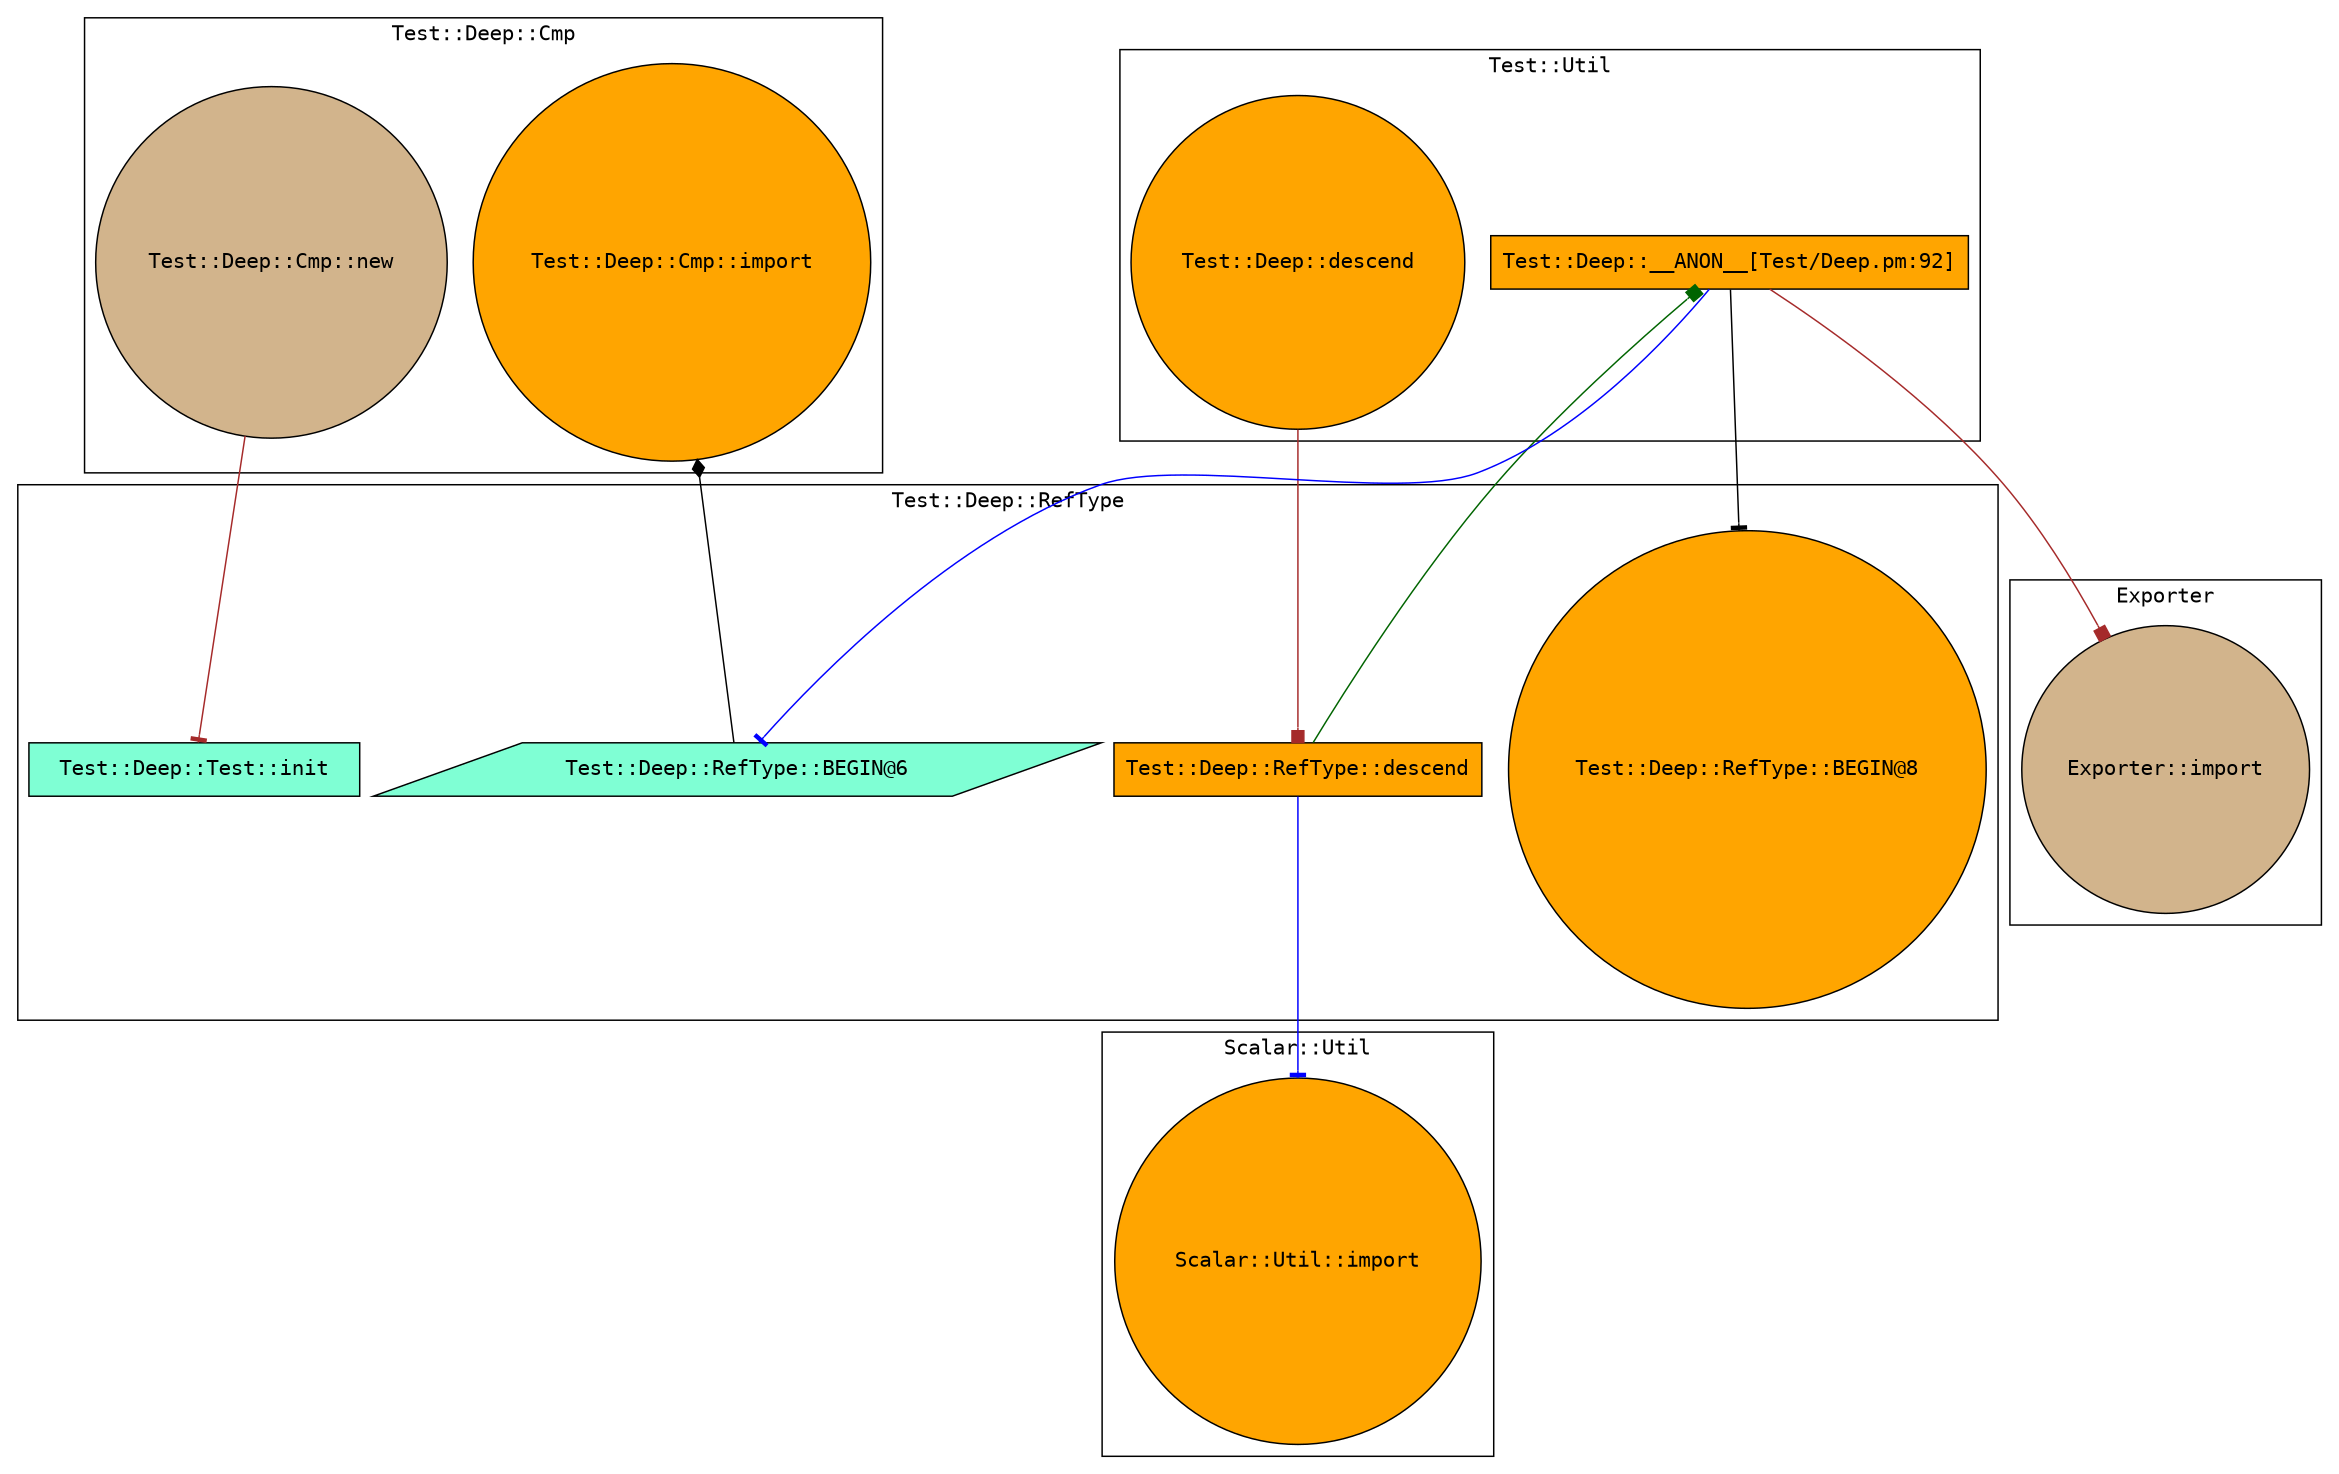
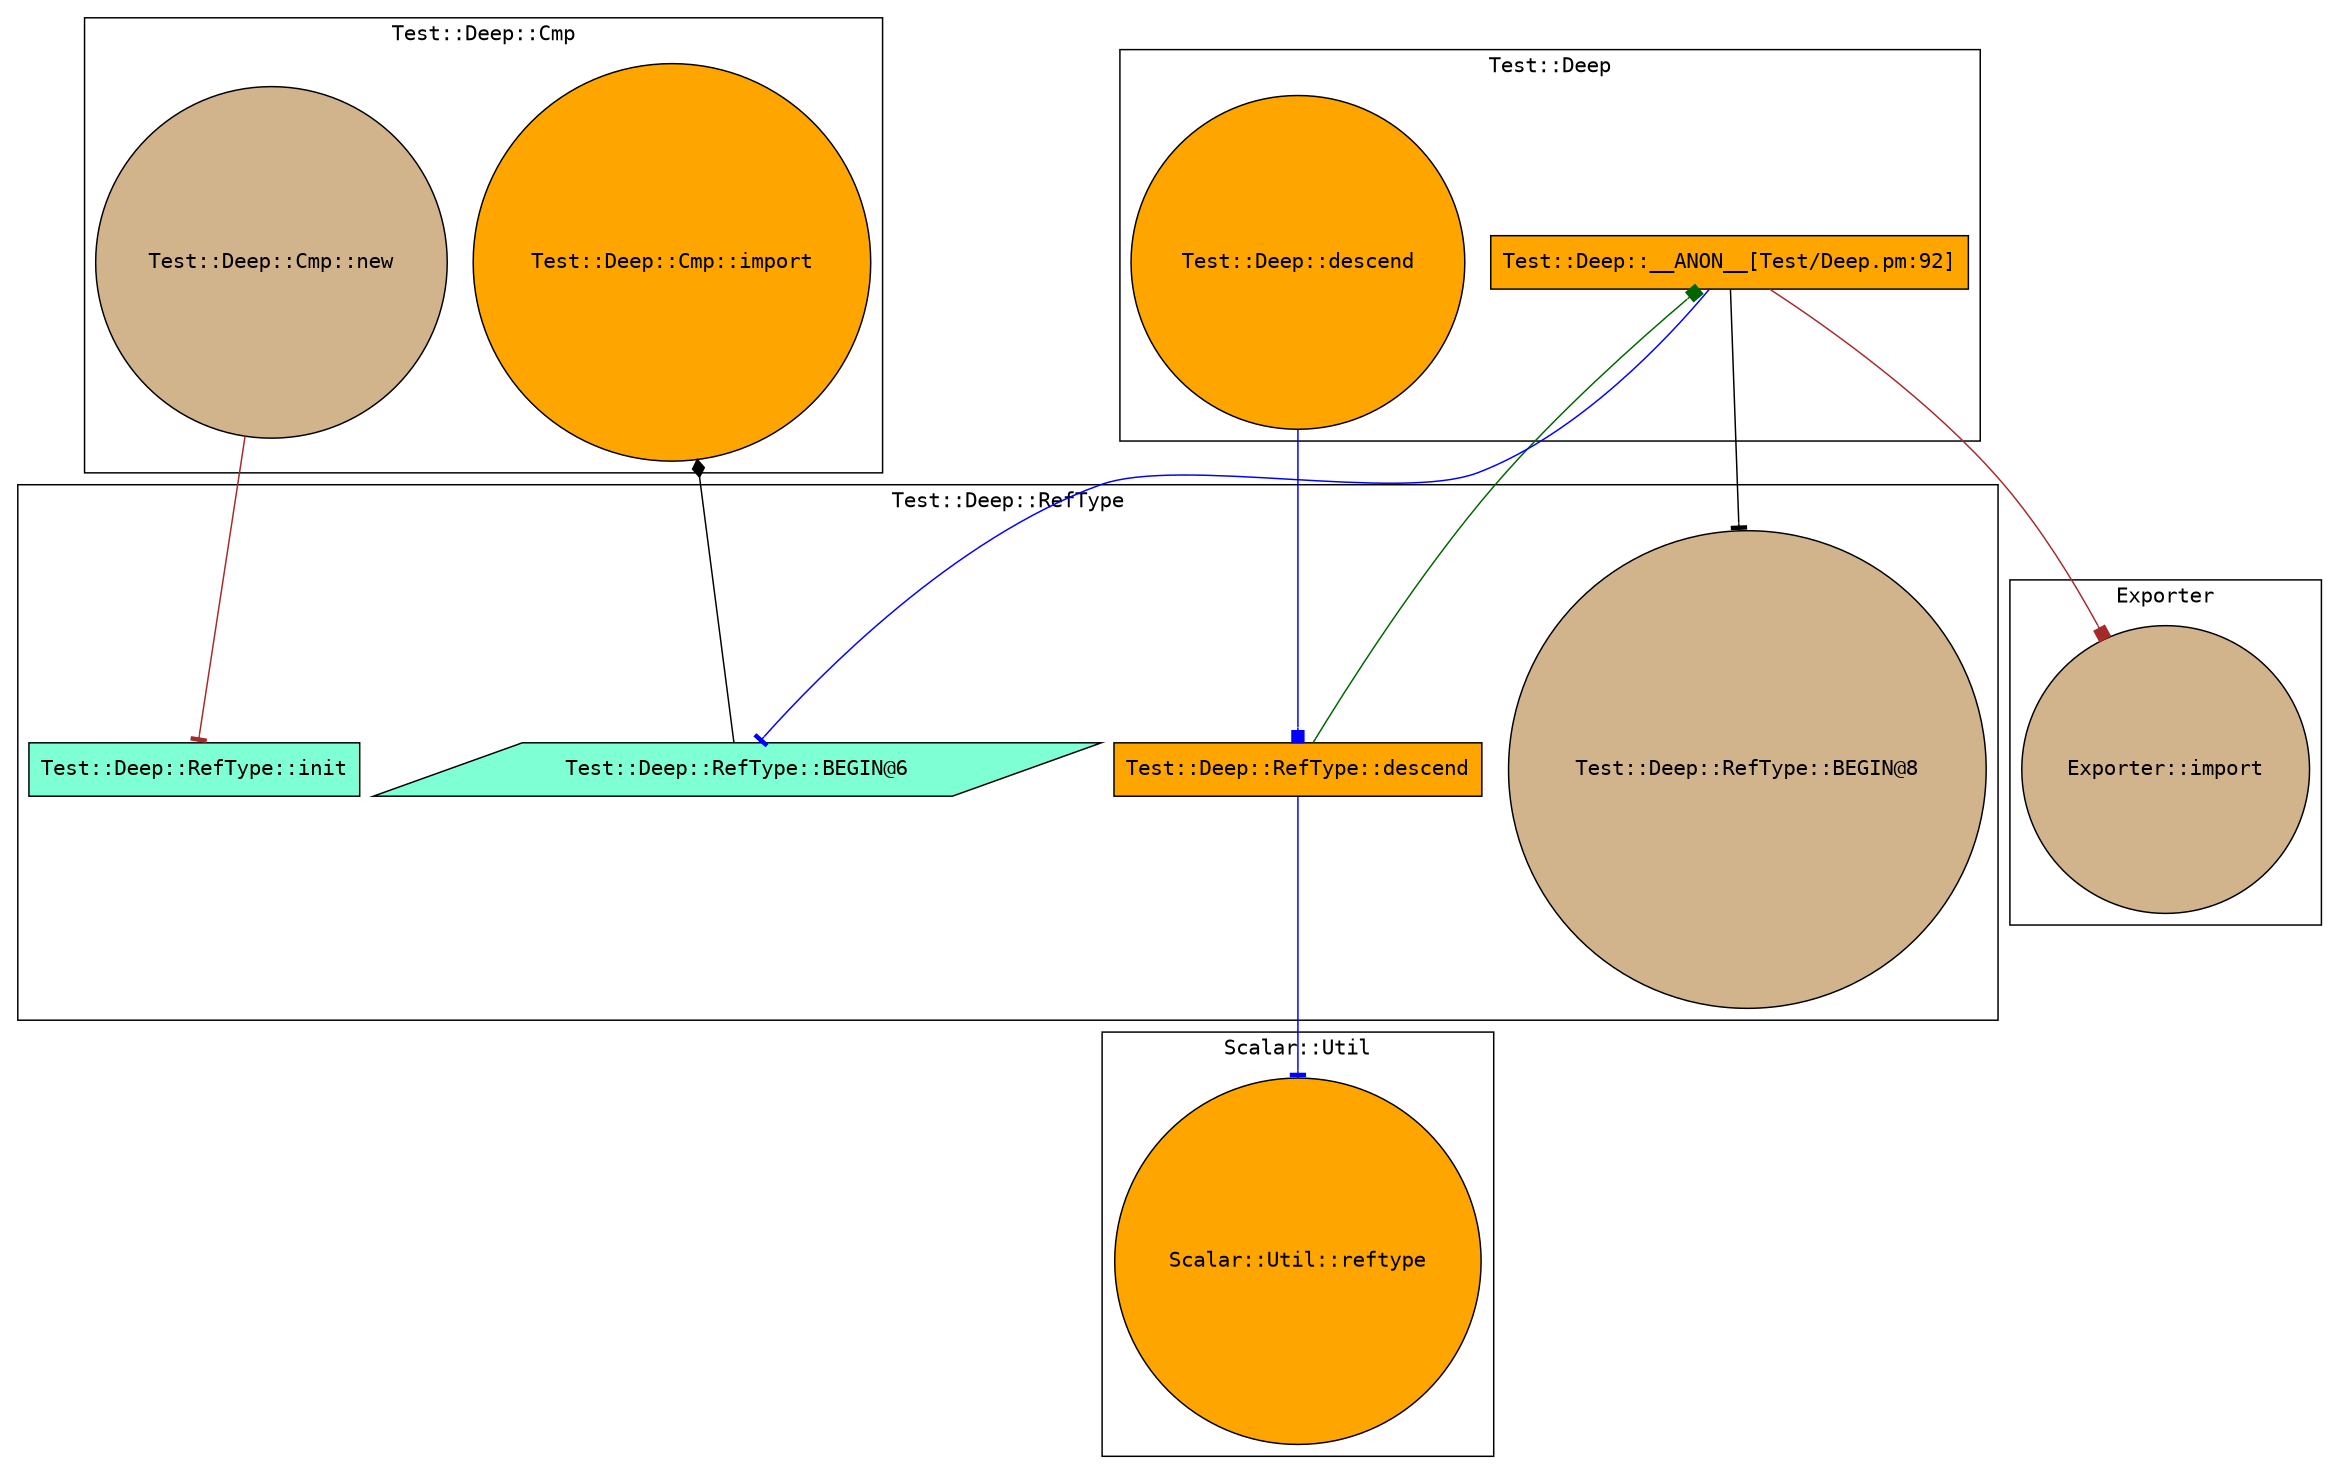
cluster "Test::Util": label "Test::Util" -> "Test::Deep"
edge "Test::Deep::descend" -> "Test::Deep::RefType::descend": color brown -> blue
node "Test::Deep::Test::init": label "Test::Deep::Test::init" -> "Test::Deep::RefType::init"
node "Test::Deep::RefType::BEGIN@8": fillcolor orange -> tan
node "Scalar::Util::import": label "Scalar::Util::import" -> "Scalar::Util::reftype"
